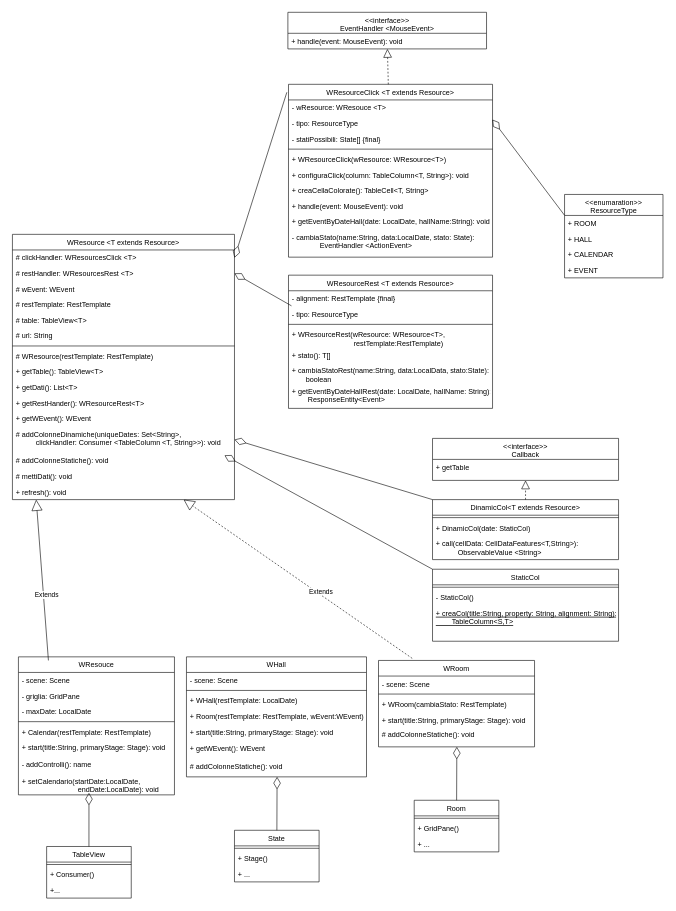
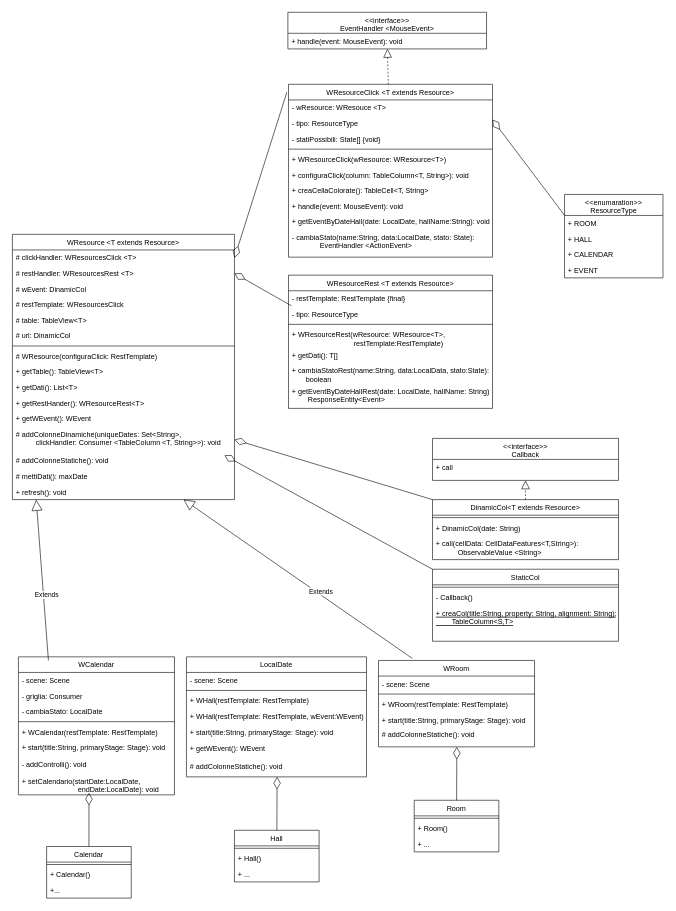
node "- statiPossibili: State[] {final}": label "- statiPossibili: State[] {final}" -> "- statiPossibili: State[] {void}"
node "# wEvent: WEvent": label "# wEvent: WEvent" -> "# wEvent: DinamicCol"
node "- alignment: RestTemplate {final}": label "- alignment: RestTemplate {final}" -> "- restTemplate: RestTemplate {final}"
node "# restTemplate: RestTemplate": label "# restTemplate: RestTemplate" -> "# restTemplate: WResourcesClick"
node "# url: String": label "# url: String" -> "# url: DinamicCol"
node "+ stato(): T[]": label "+ stato(): T[]" -> "+ getDati(): T[]"
node "# WResource(restTemplate: RestTemplate)": label "# WResource(restTemplate: RestTemplate)" -> "# WResource(configuraClick: RestTemplate)"
node "+ getTable": label "+ getTable" -> "+ call"
node "# mettiDati(): void": label "# mettiDati(): void" -> "# mettiDati(): maxDate"
node "+ DinamicCol(date: StaticCol)": label "+ DinamicCol(date: StaticCol)" -> "+ DinamicCol(date: String)"
edge "WRoom" -> "+ refresh(): void": style dashed -> solid
node "- StaticCol()": label "- StaticCol()" -> "- Callback()"
node "WResouce": label "WResouce" -> "WCalendar"
node "WHall": label "WHall" -> "LocalDate"
node "- griglia: GridPane": label "- griglia: GridPane" -> "- griglia: Consumer"
node "+ WHall(restTemplate: LocalDate)": label "+ WHall(restTemplate: LocalDate)" -> "+ WHall(restTemplate: RestTemplate)"
node "+ WRoom(cambiaStato: RestTemplate)": label "+ WRoom(cambiaStato: RestTemplate)" -> "+ WRoom(restTemplate: RestTemplate)"
node "- maxDate: LocalDate": label "- maxDate: LocalDate" -> "- cambiaStato: LocalDate"
node "+ Room(restTemplate: RestTemplate, wEvent:WEvent)": label "+ Room(restTemplate: RestTemplate, wEvent:WEvent)" -> "+ WHall(restTemplate: RestTemplate, wEvent:WEvent)"
node "+ Calendar(restTemplate: RestTemplate)": label "+ Calendar(restTemplate: RestTemplate)" -> "+ WCalendar(restTemplate: RestTemplate)"
node "- addControlli(): name": label "- addControlli(): name" -> "- addControlli(): void"
node "+ GridPane()": label "+ GridPane()" -> "+ Room()"
node "State": label "State" -> "Hall"
node "TableView": label "TableView" -> "Calendar"
node "+ Stage()": label "+ Stage()" -> "+ Hall()"
node "+ Consumer()": label "+ Consumer()" -> "+ Calendar()"
